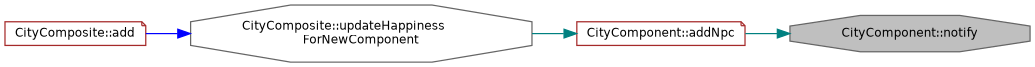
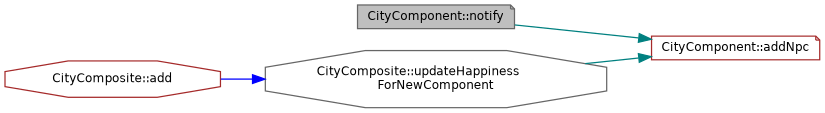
node "CityComposite::add": shape note -> octagon
edge "CityComponent::addNpc" -> "CityComponent::notify": reversed
node "CityComponent::notify": shape octagon -> note
